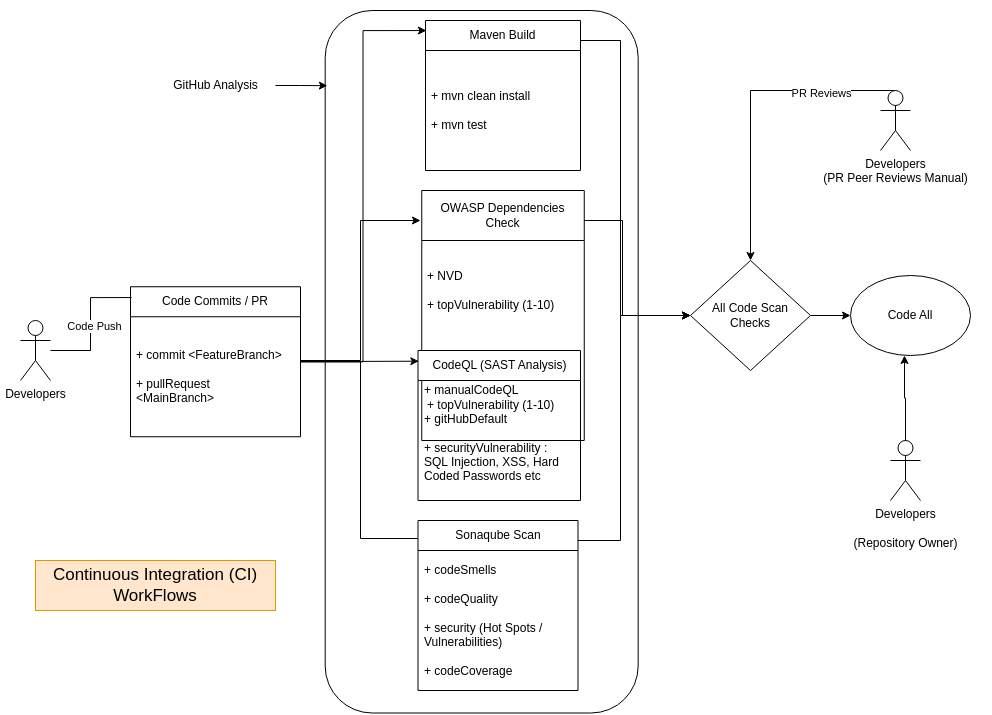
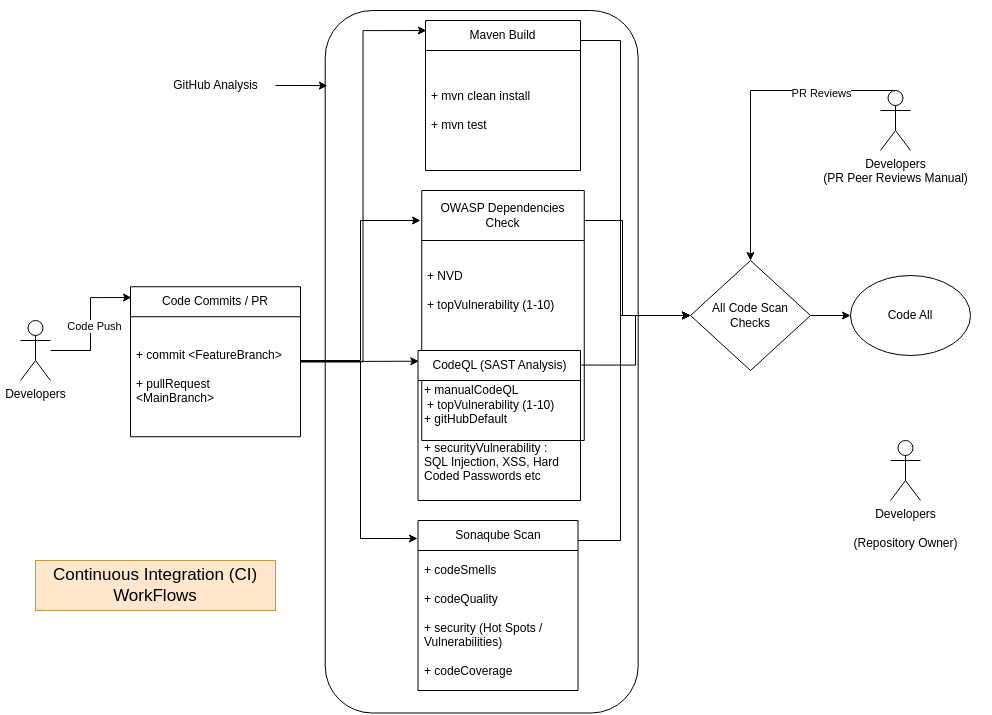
edge "Developers" -- "Code Commits / PR": arrowhead none -> classic
edge "CodeQL (SAST Analysis)" -> "All Code Scan Checks": added
edge "Developers (Repository Owner)" -> "Code All": removed
edge "Code Commits / PR" -- "Sonaqube Scan": arrowhead none -> classic
